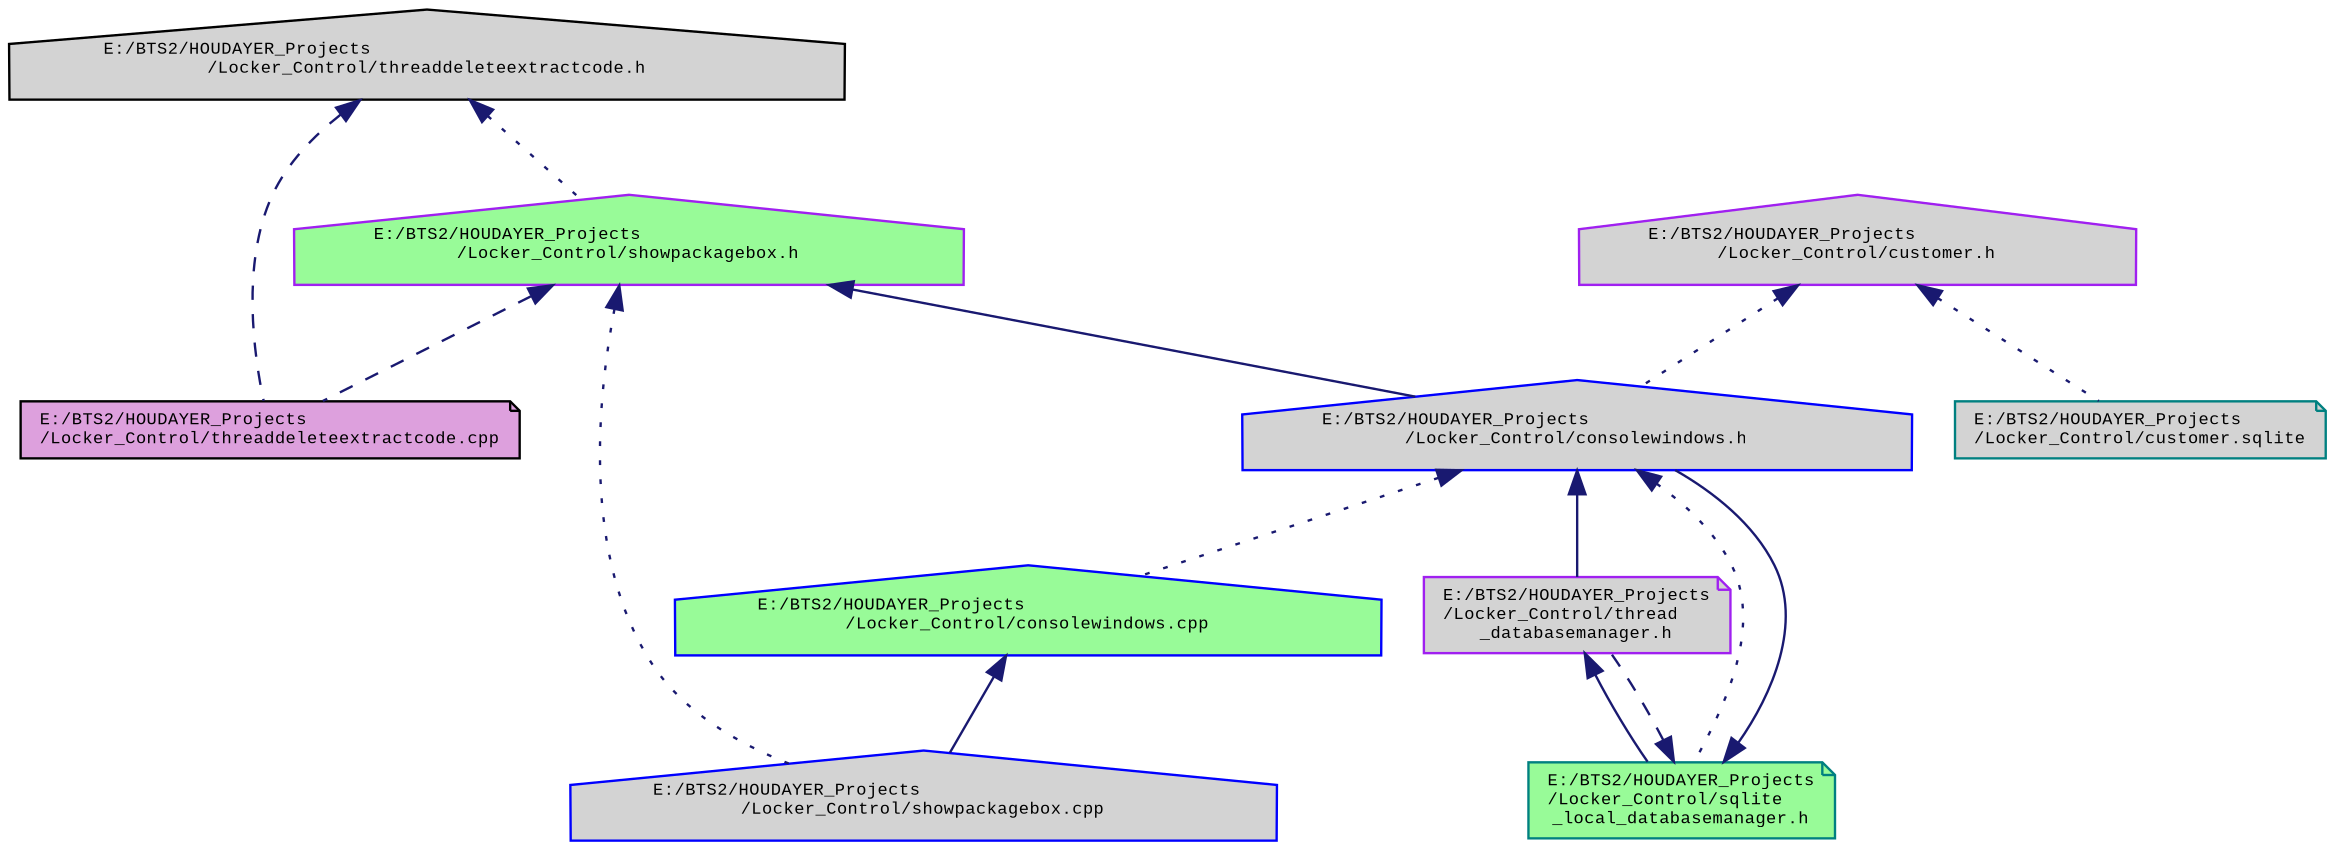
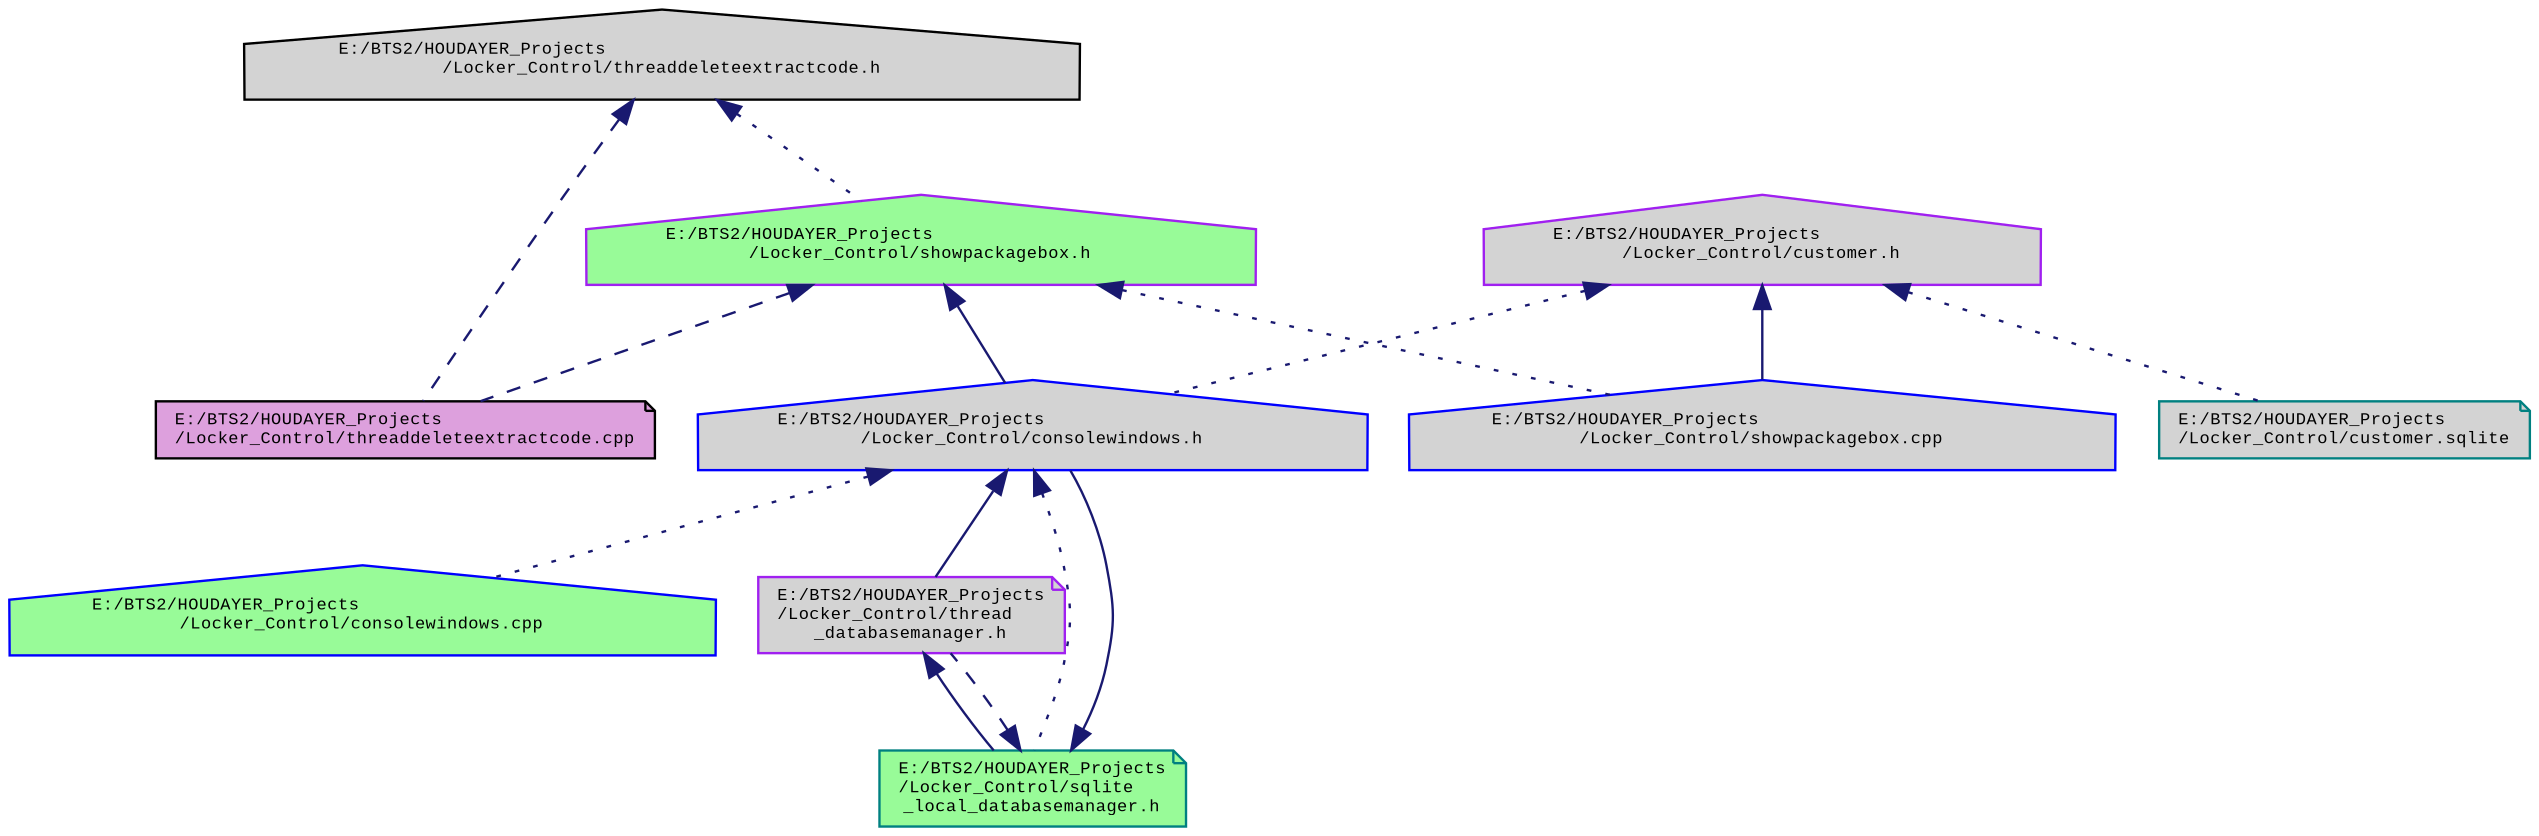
edge "E:/BTS2/HOUDAYER_Projects /Locker_Control/showpackagebox.cpp" -> "E:/BTS2/HOUDAYER_Projects /Locker_Control/consolewindows.cpp": now "E:/BTS2/HOUDAYER_Projects /Locker_Control/showpackagebox.cpp" -> "E:/BTS2/HOUDAYER_Projects /Locker_Control/customer.h"
